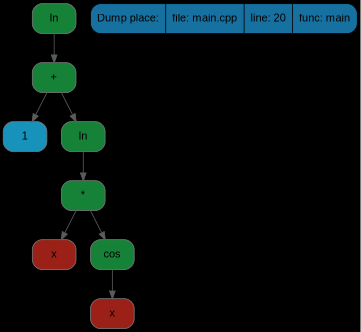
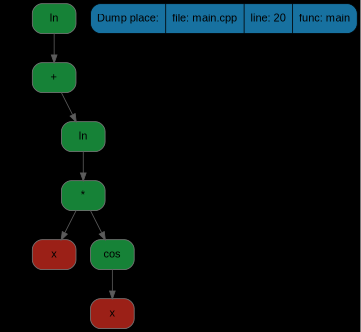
node "1": removed
